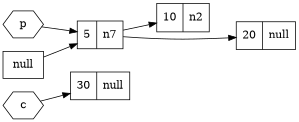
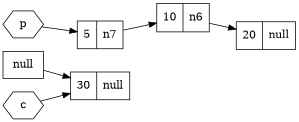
node "10": text "n2" -> "n6"
edge "5" -> "20": now "10" -> "20"
edge "null" -> "5": now "null" -> "30"
